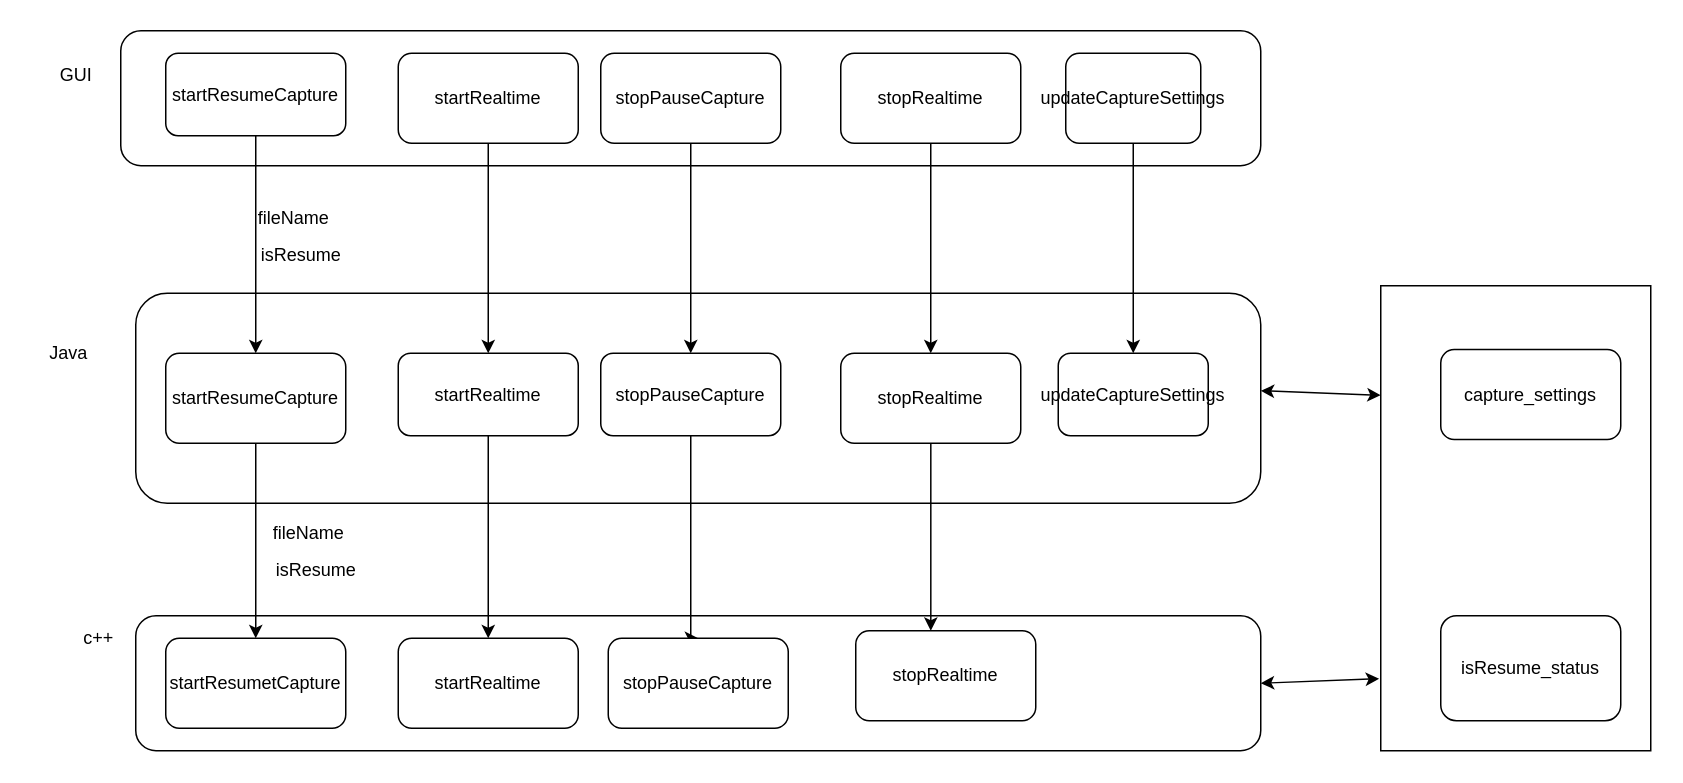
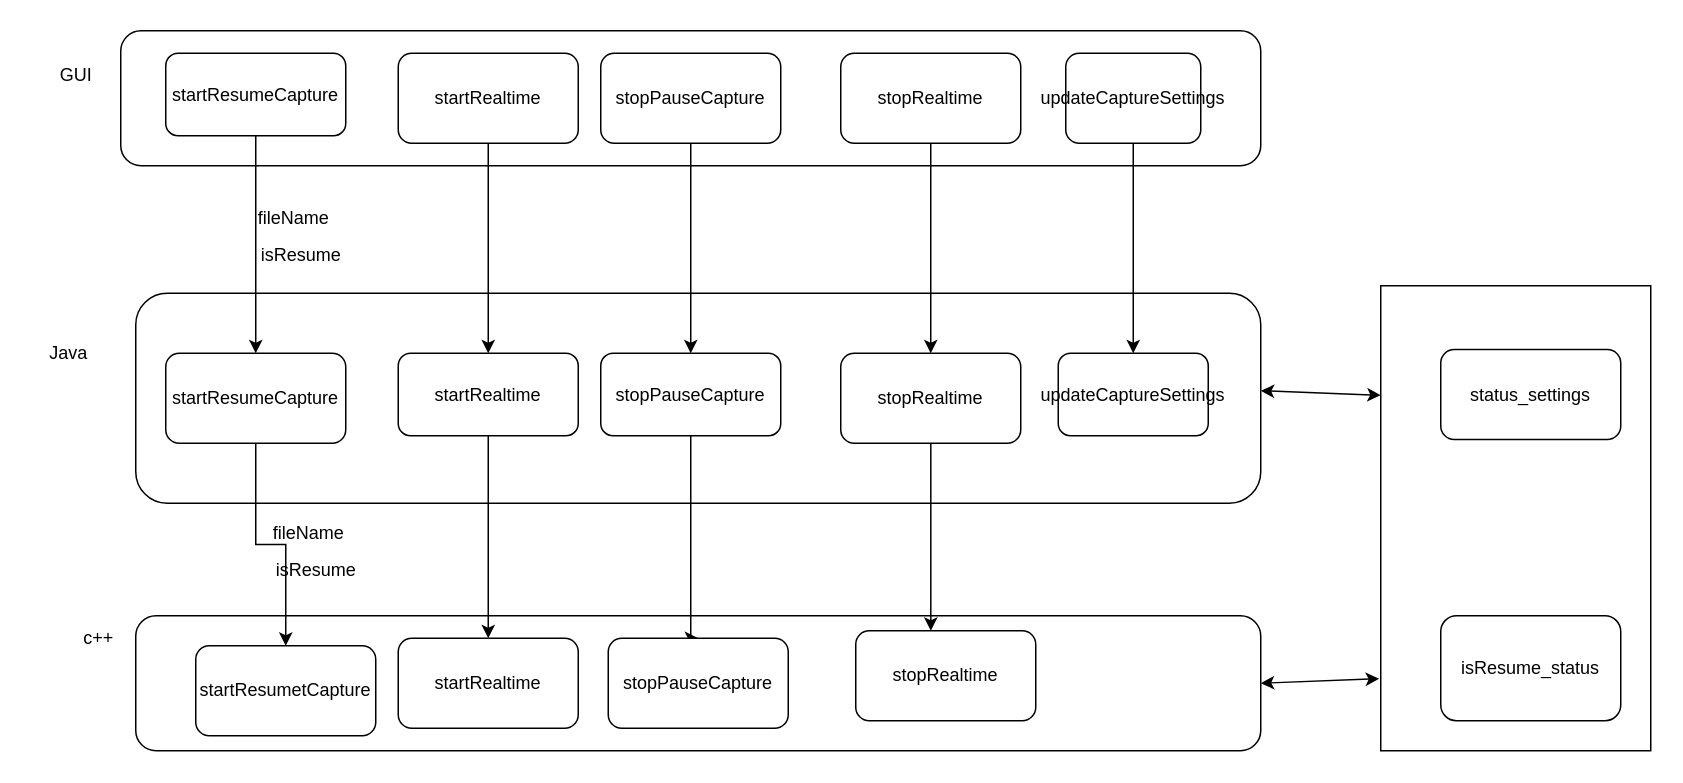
node "capture_settings": label "capture_settings" -> "status_settings"
node "startResumetCapture": moved (256, 683) -> (286, 691)
